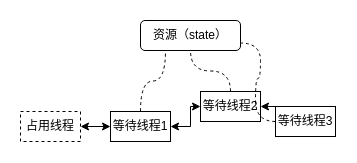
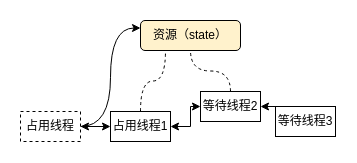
node "资源（state）": fillcolor #ffffff -> #fff2cc
edge "占用线程" -> "资源（state）": added
edge "资源（state）" -- "等待线程3": removed
node "等待线程1": label "等待线程1" -> "占用线程1"
